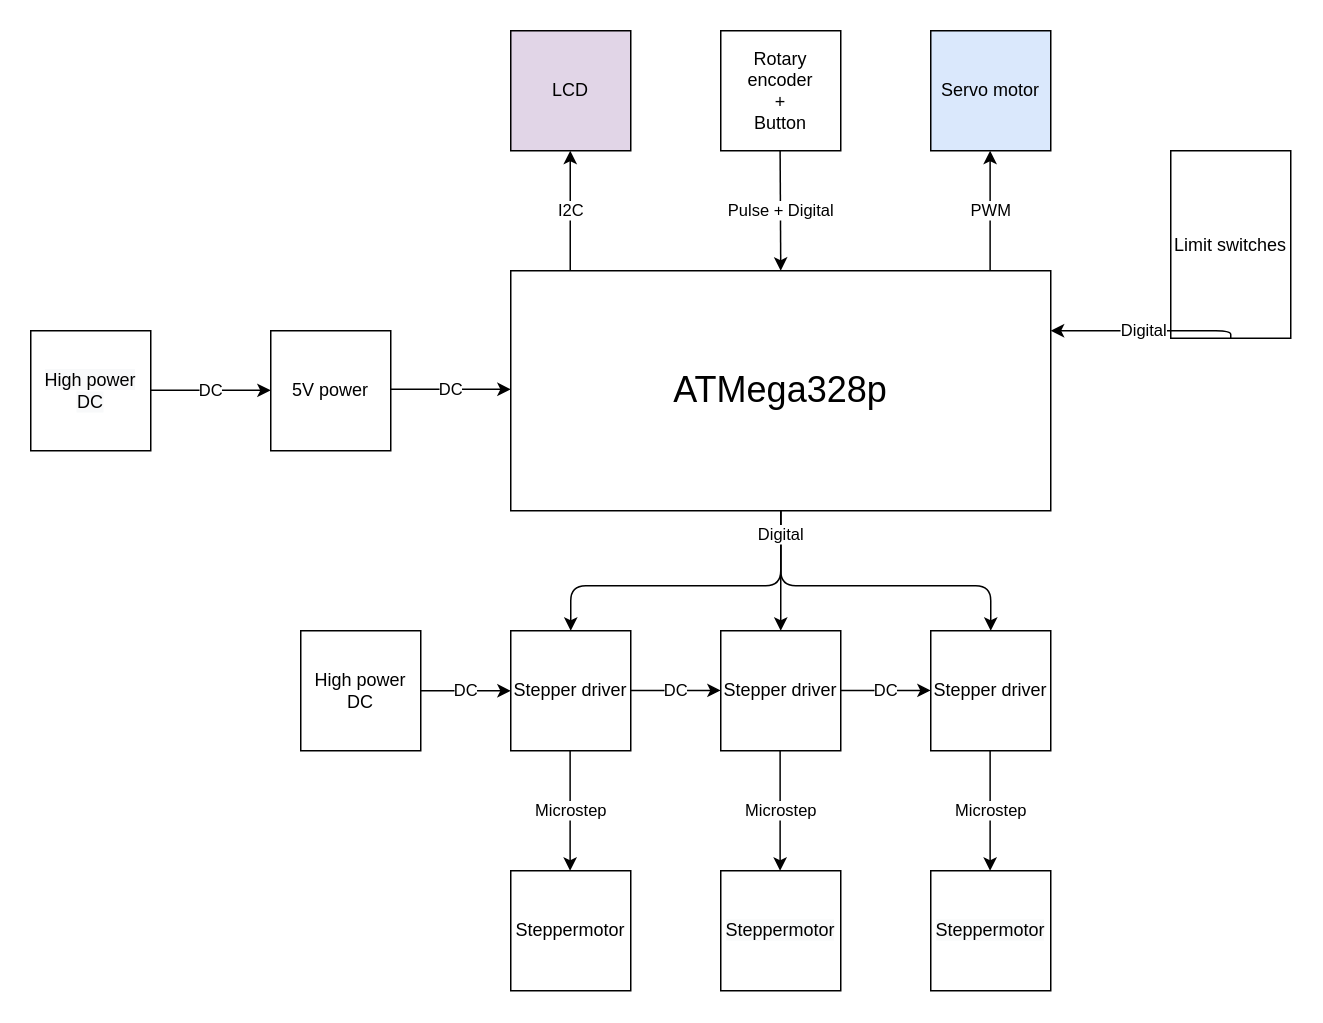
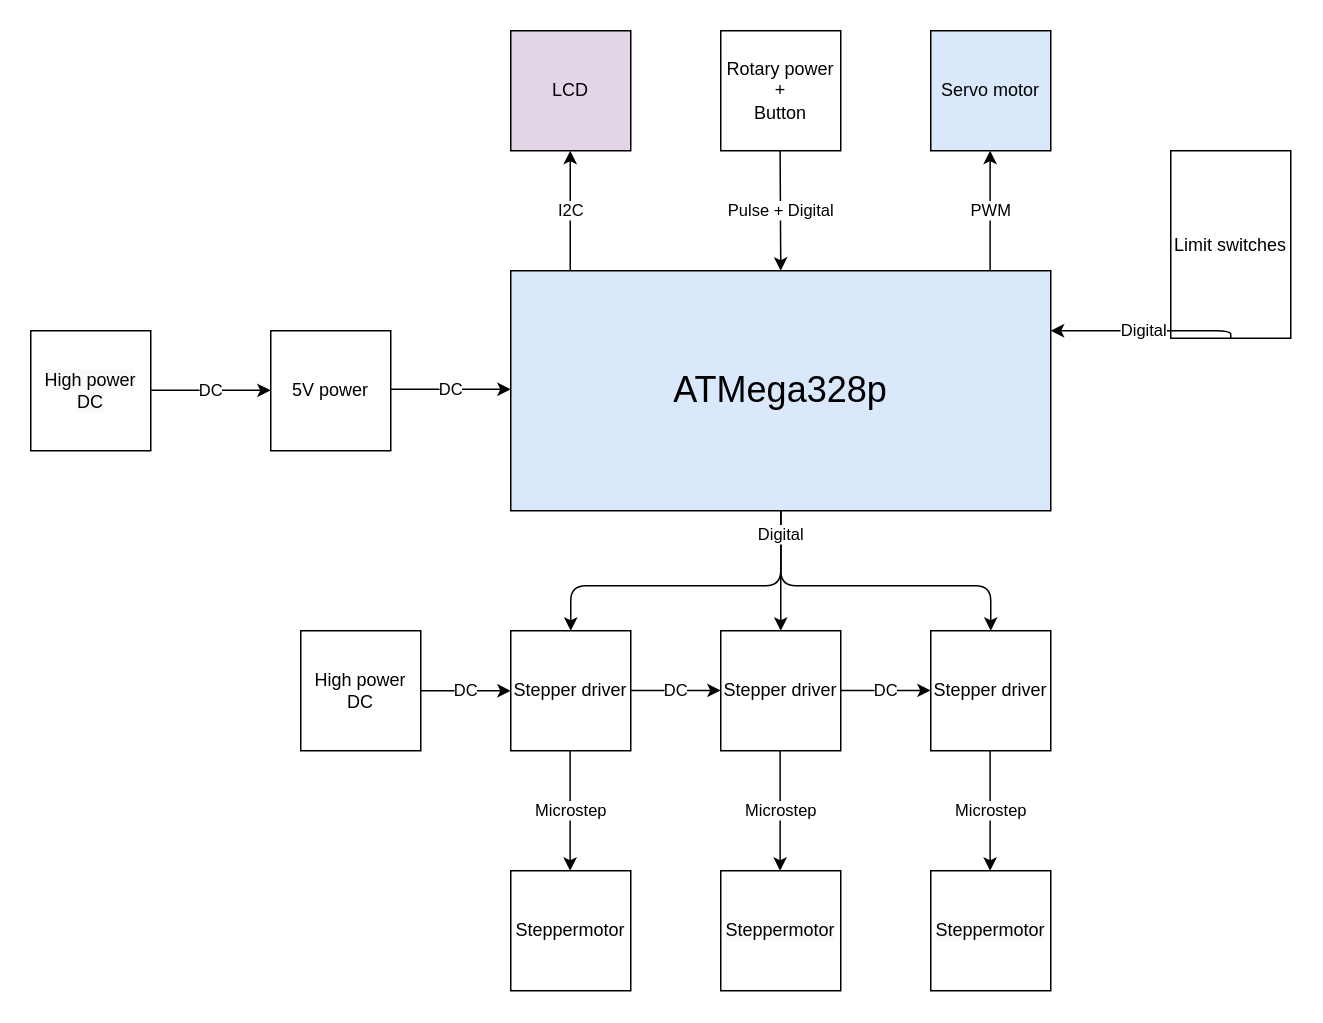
node "Rotary encoder + Button": label "Rotary encoder + Button" -> "Rotary power + Button"
node "ATMega328p": fillcolor #ffffff -> #dae8fc
